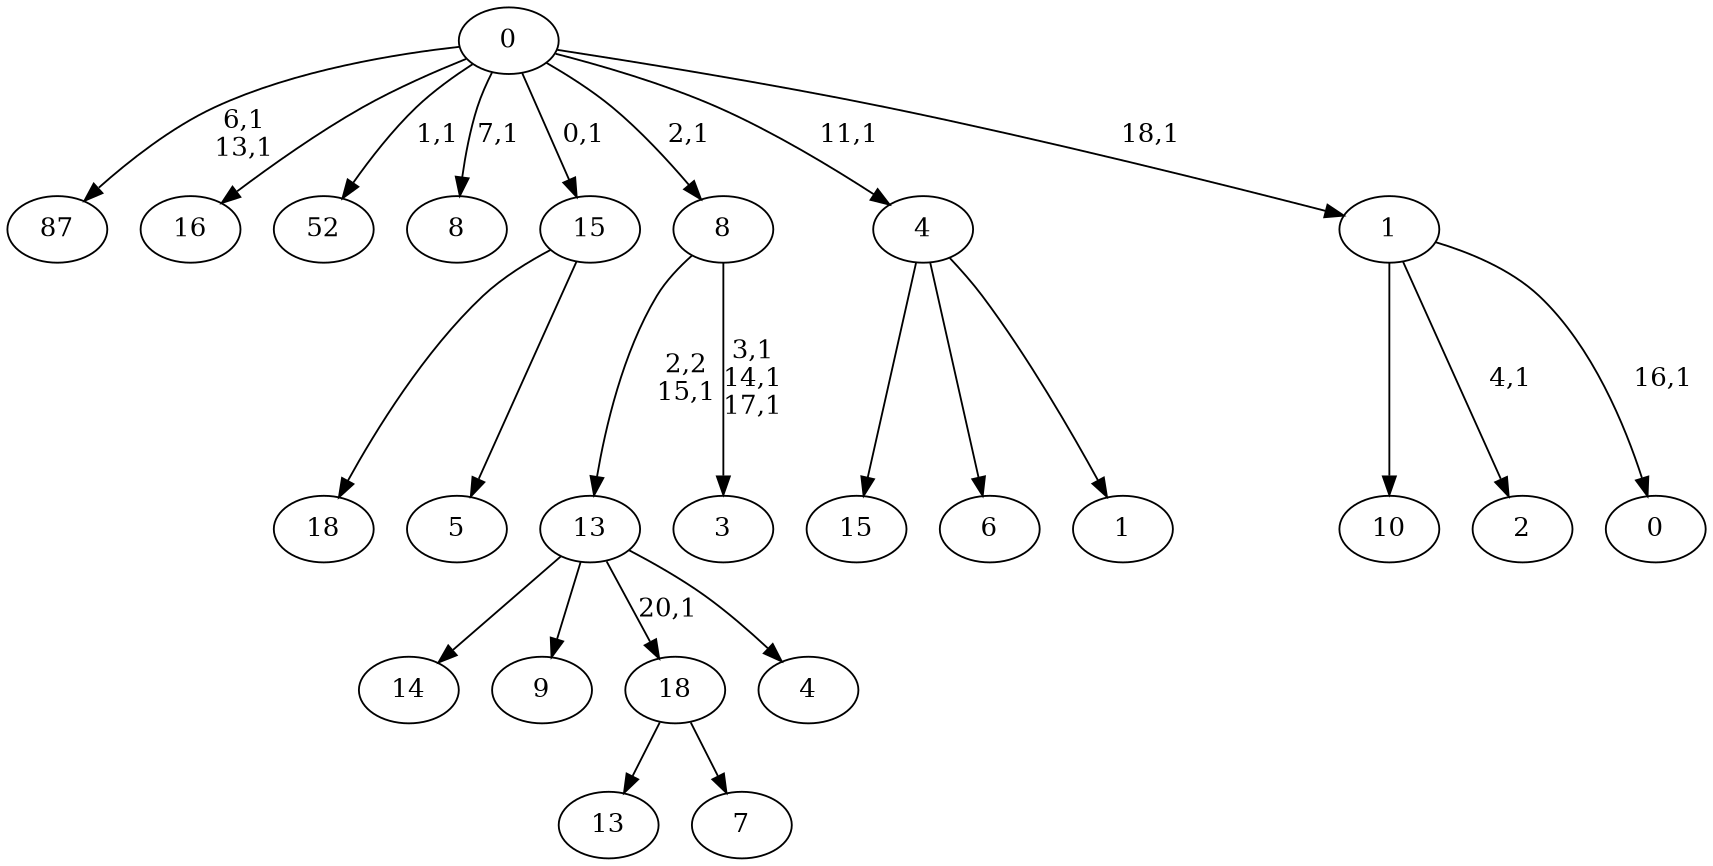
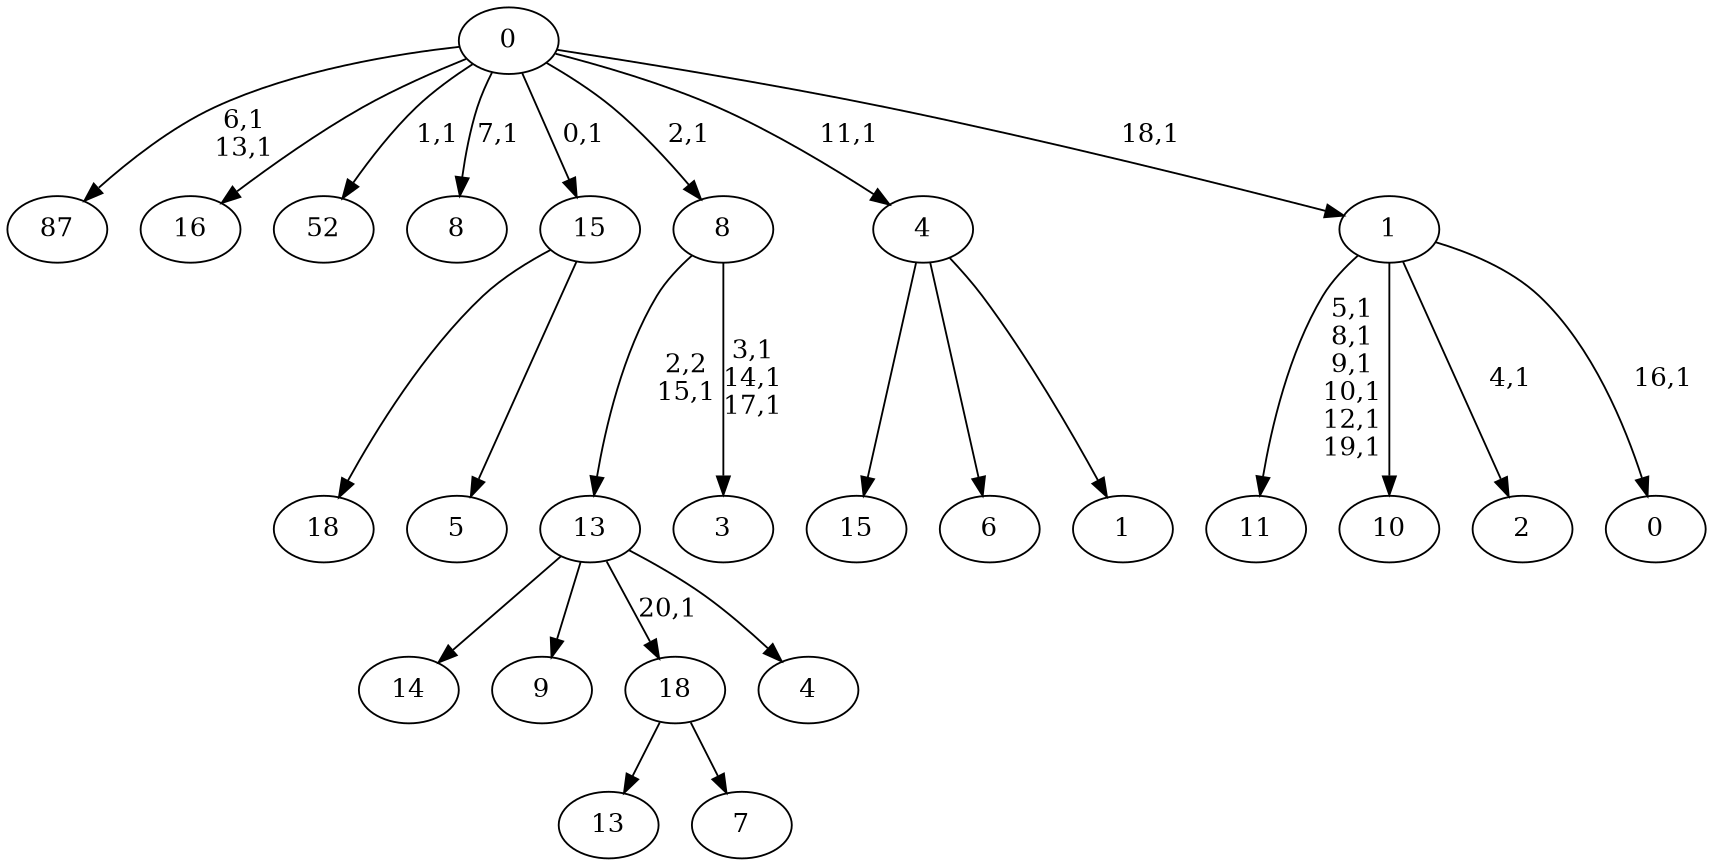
node "11": added
